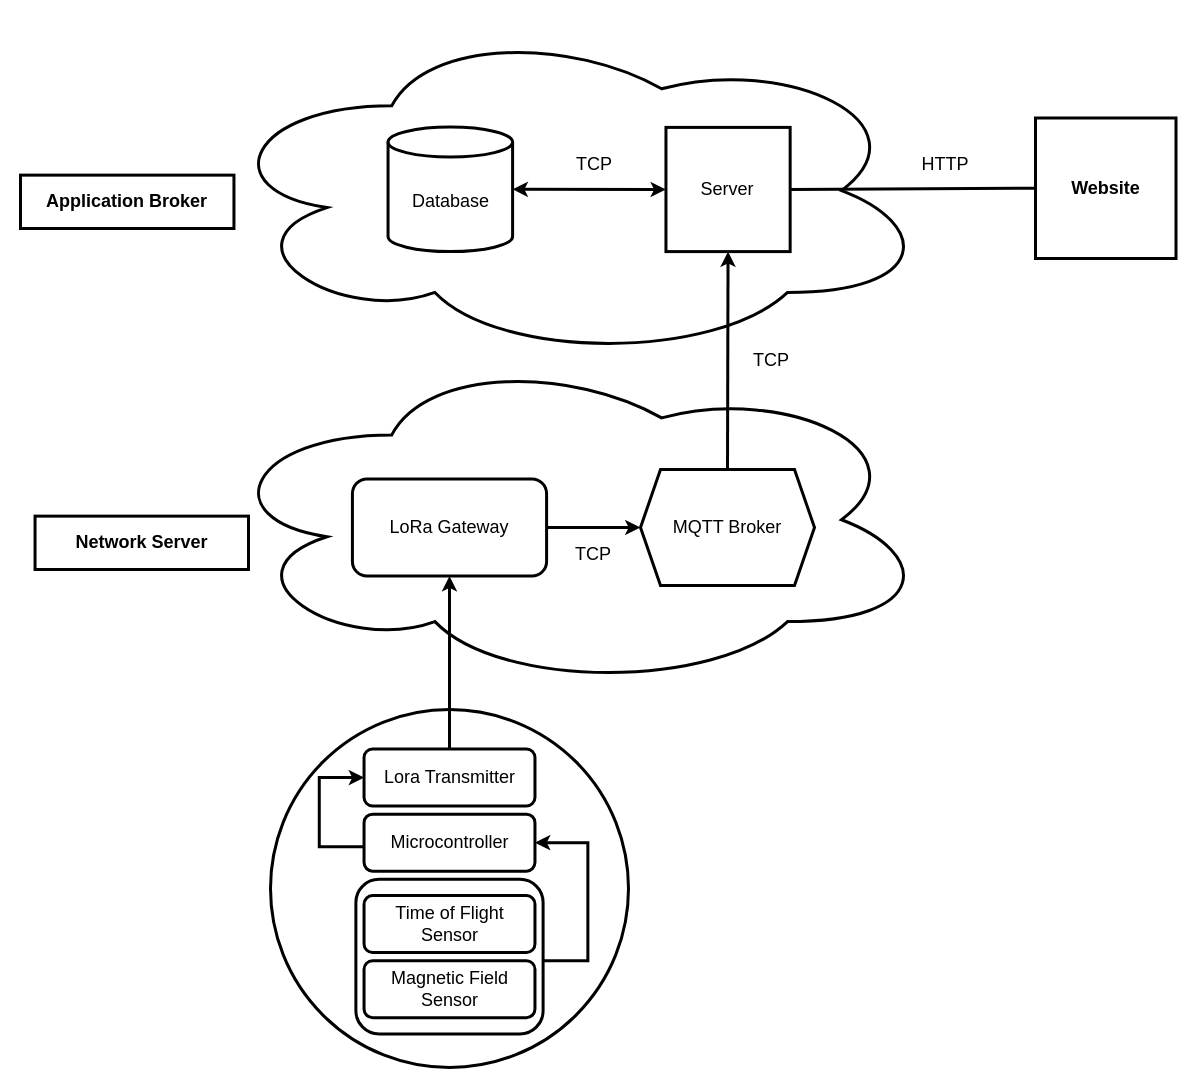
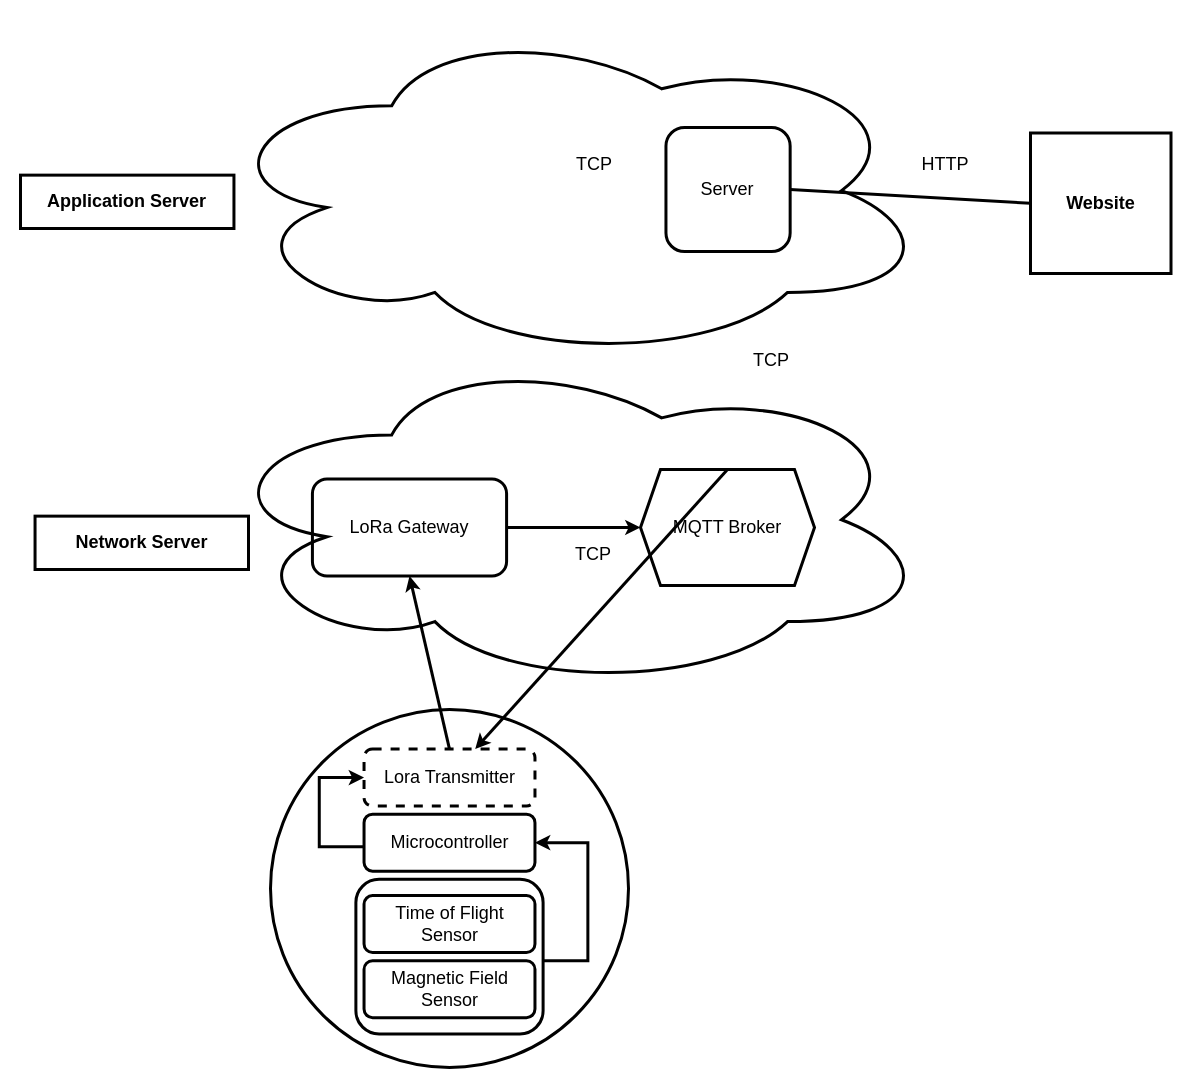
node "Website": moved (1106, 188) -> (1101, 203)
node "Database": removed
edge "Database" -- "Server": removed
node "Server": shape rectangle -> rounded rectangle
node "Application Broker": label "Application Broker" -> "Application Server"
edge "MQTT Broker" -> "Server": now "MQTT Broker" -> "Lora Transmitter"
node "LoRa Gateway": moved (450, 527) -> (410, 527)
node "Lora Transmitter": style solid -> dashed
